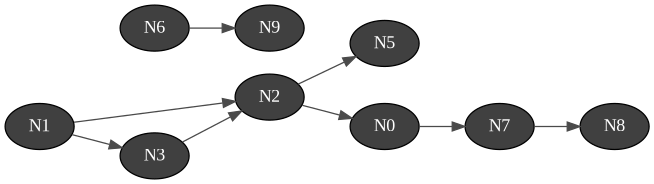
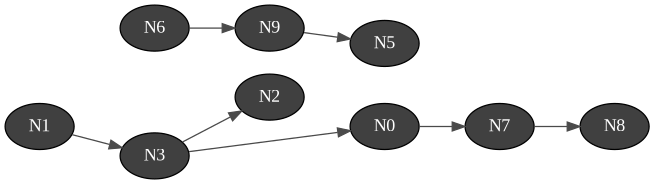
edge "N2" -> "N5": now "N9" -> "N5"
edge "N2" -> "N0": now "N3" -> "N0"
edge "N1" -> "N2": removed
